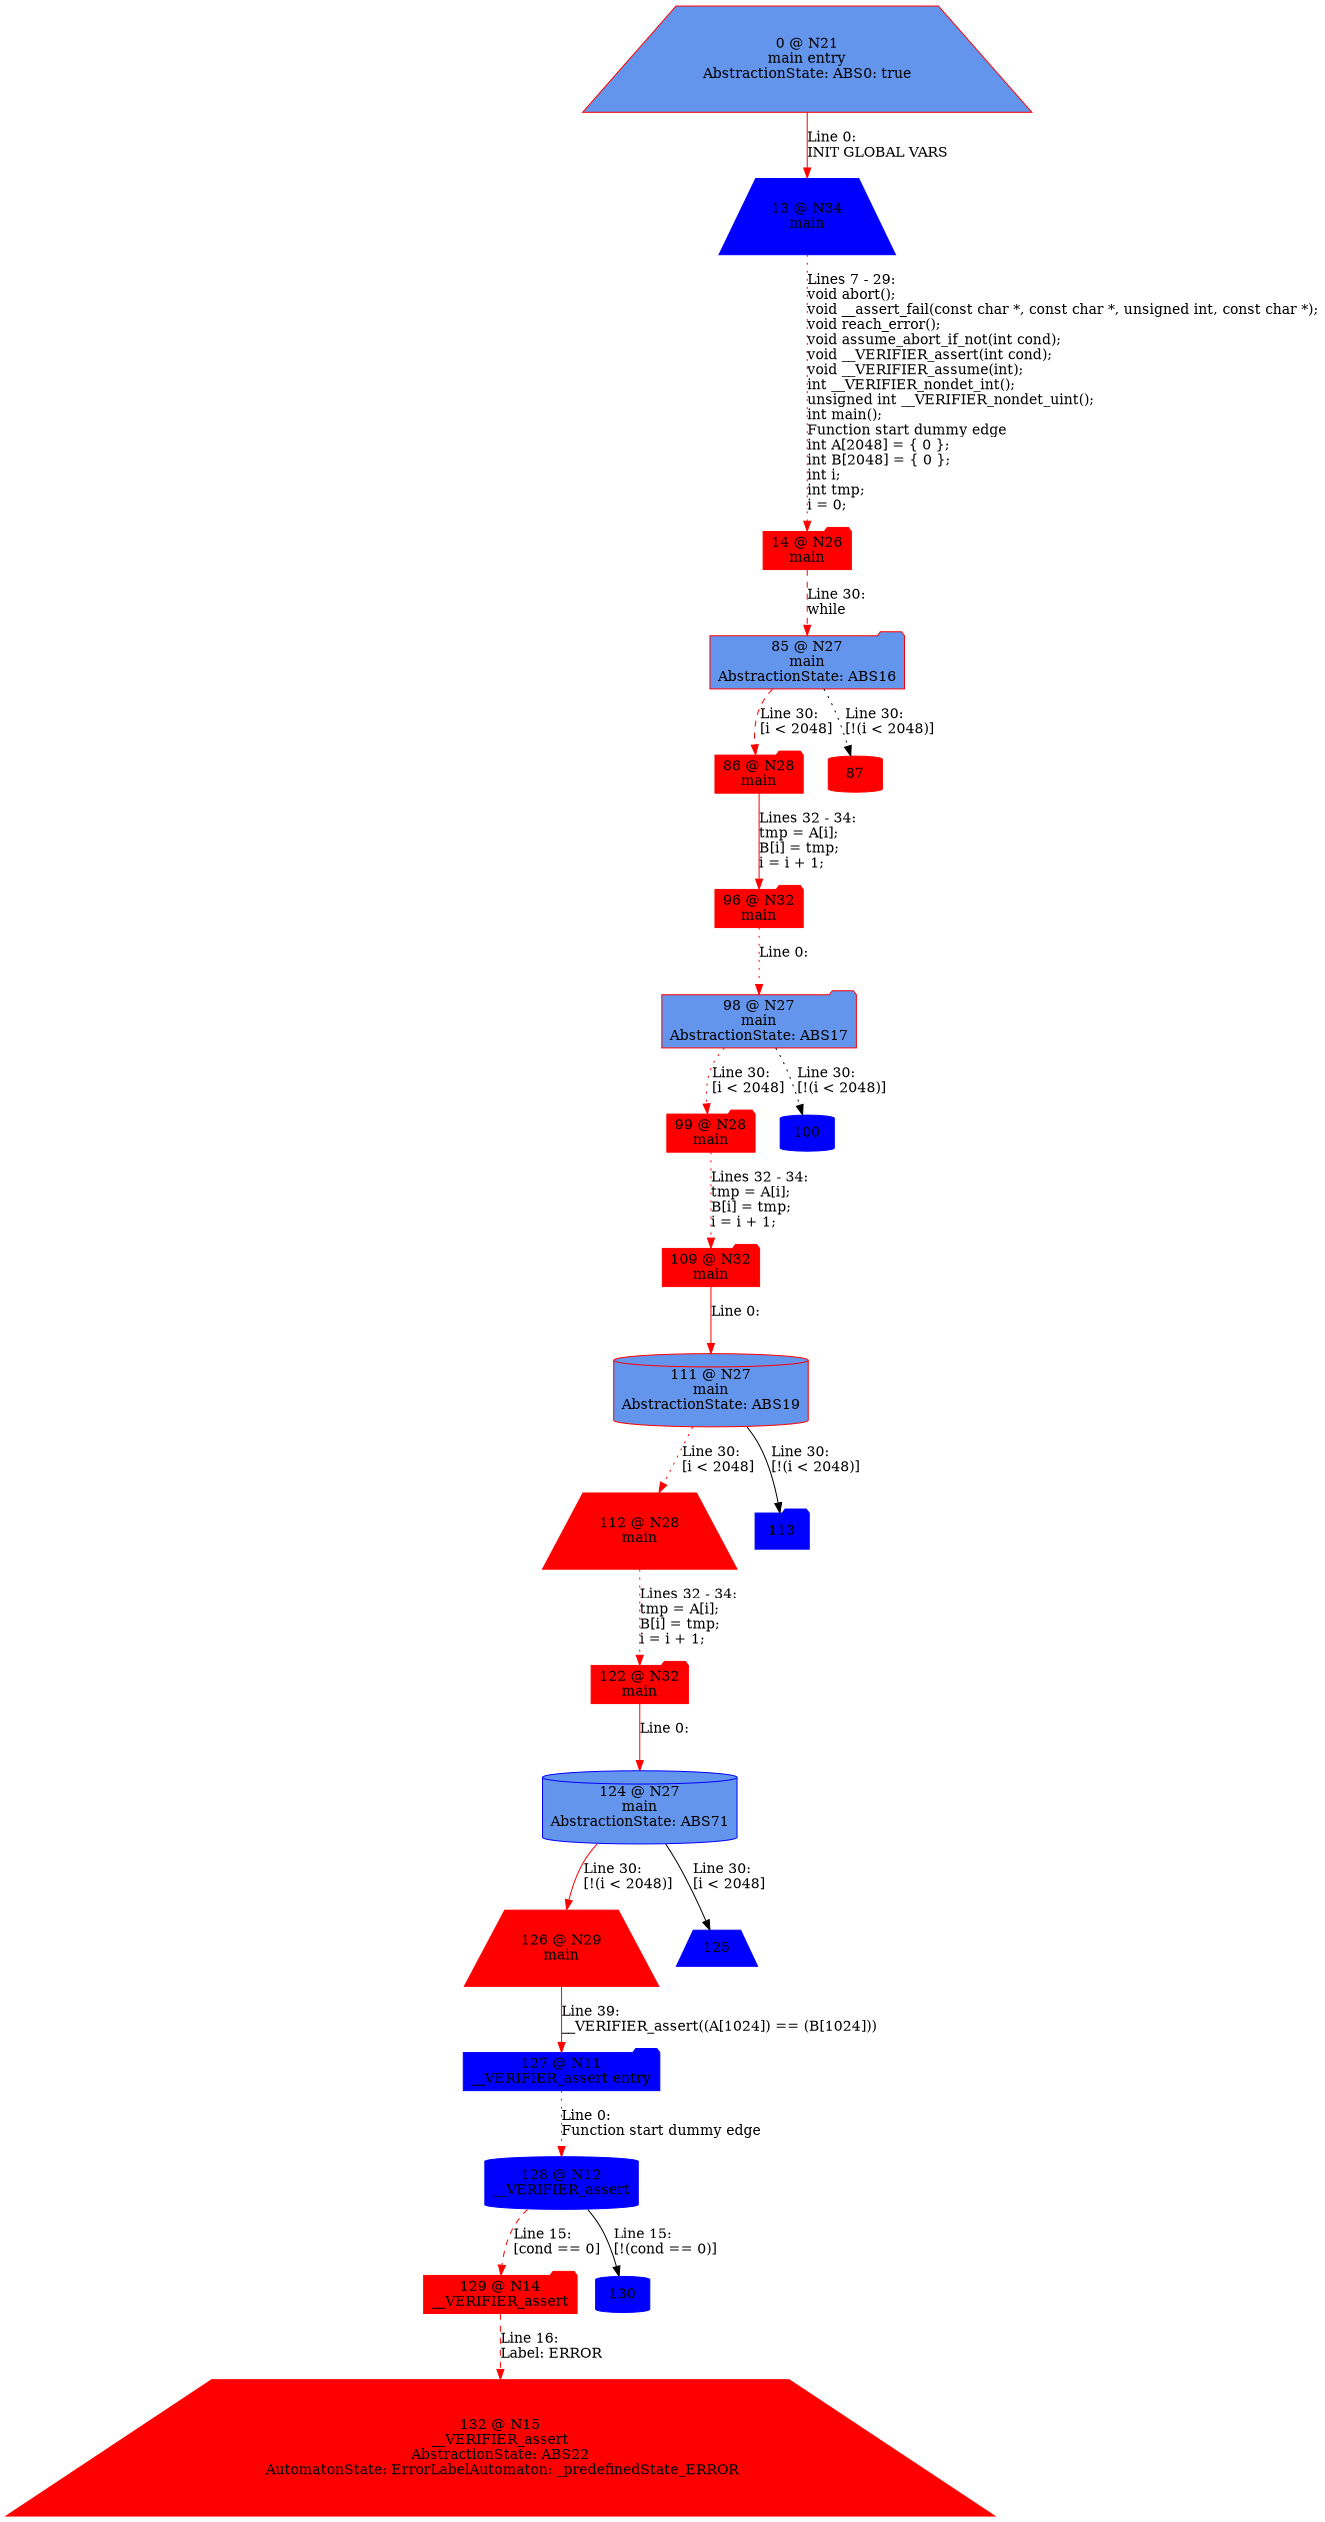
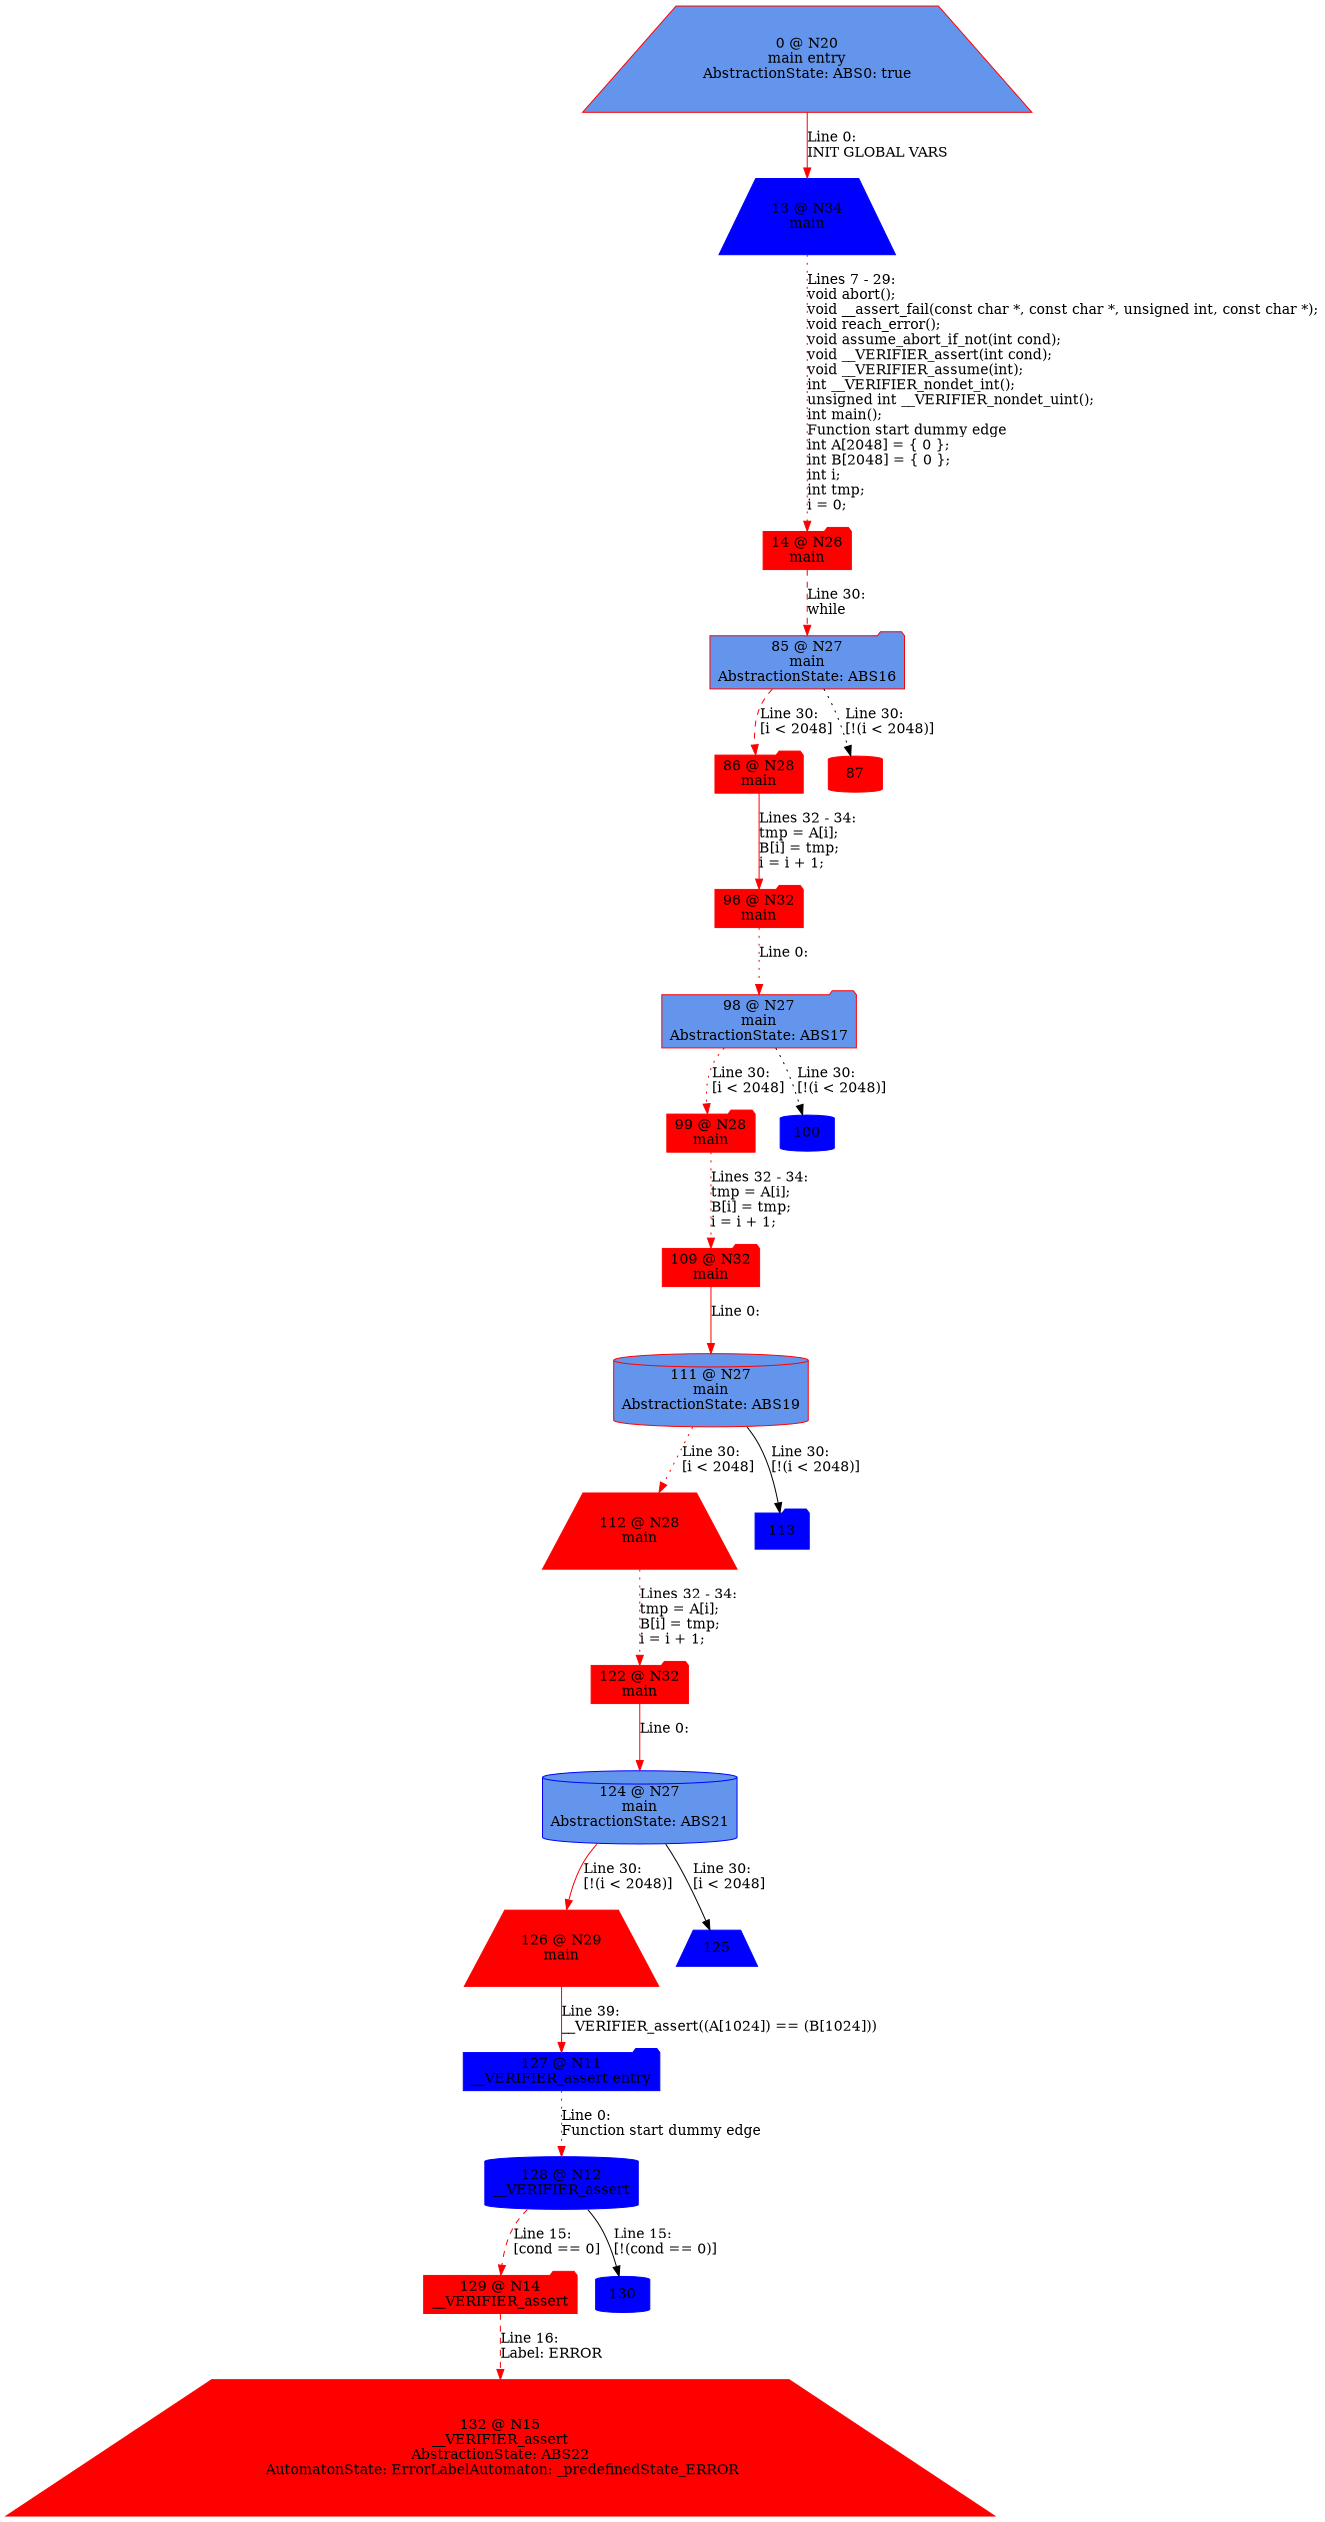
node "0 @ N21 main entry AbstractionState: ABS0: true": label "0 @ N21 main entry AbstractionState: ABS0: true" -> "0 @ N20 main entry AbstractionState: ABS0: true"
node "124 @ N27 main AbstractionState: ABS71": label "124 @ N27 main AbstractionState: ABS71" -> "124 @ N27 main AbstractionState: ABS21"
